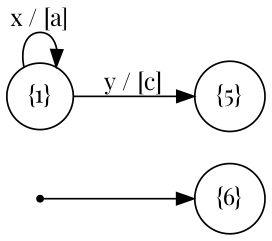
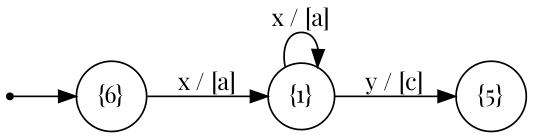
edge "{6}" -> "{1}": added, label "x / [a]"
